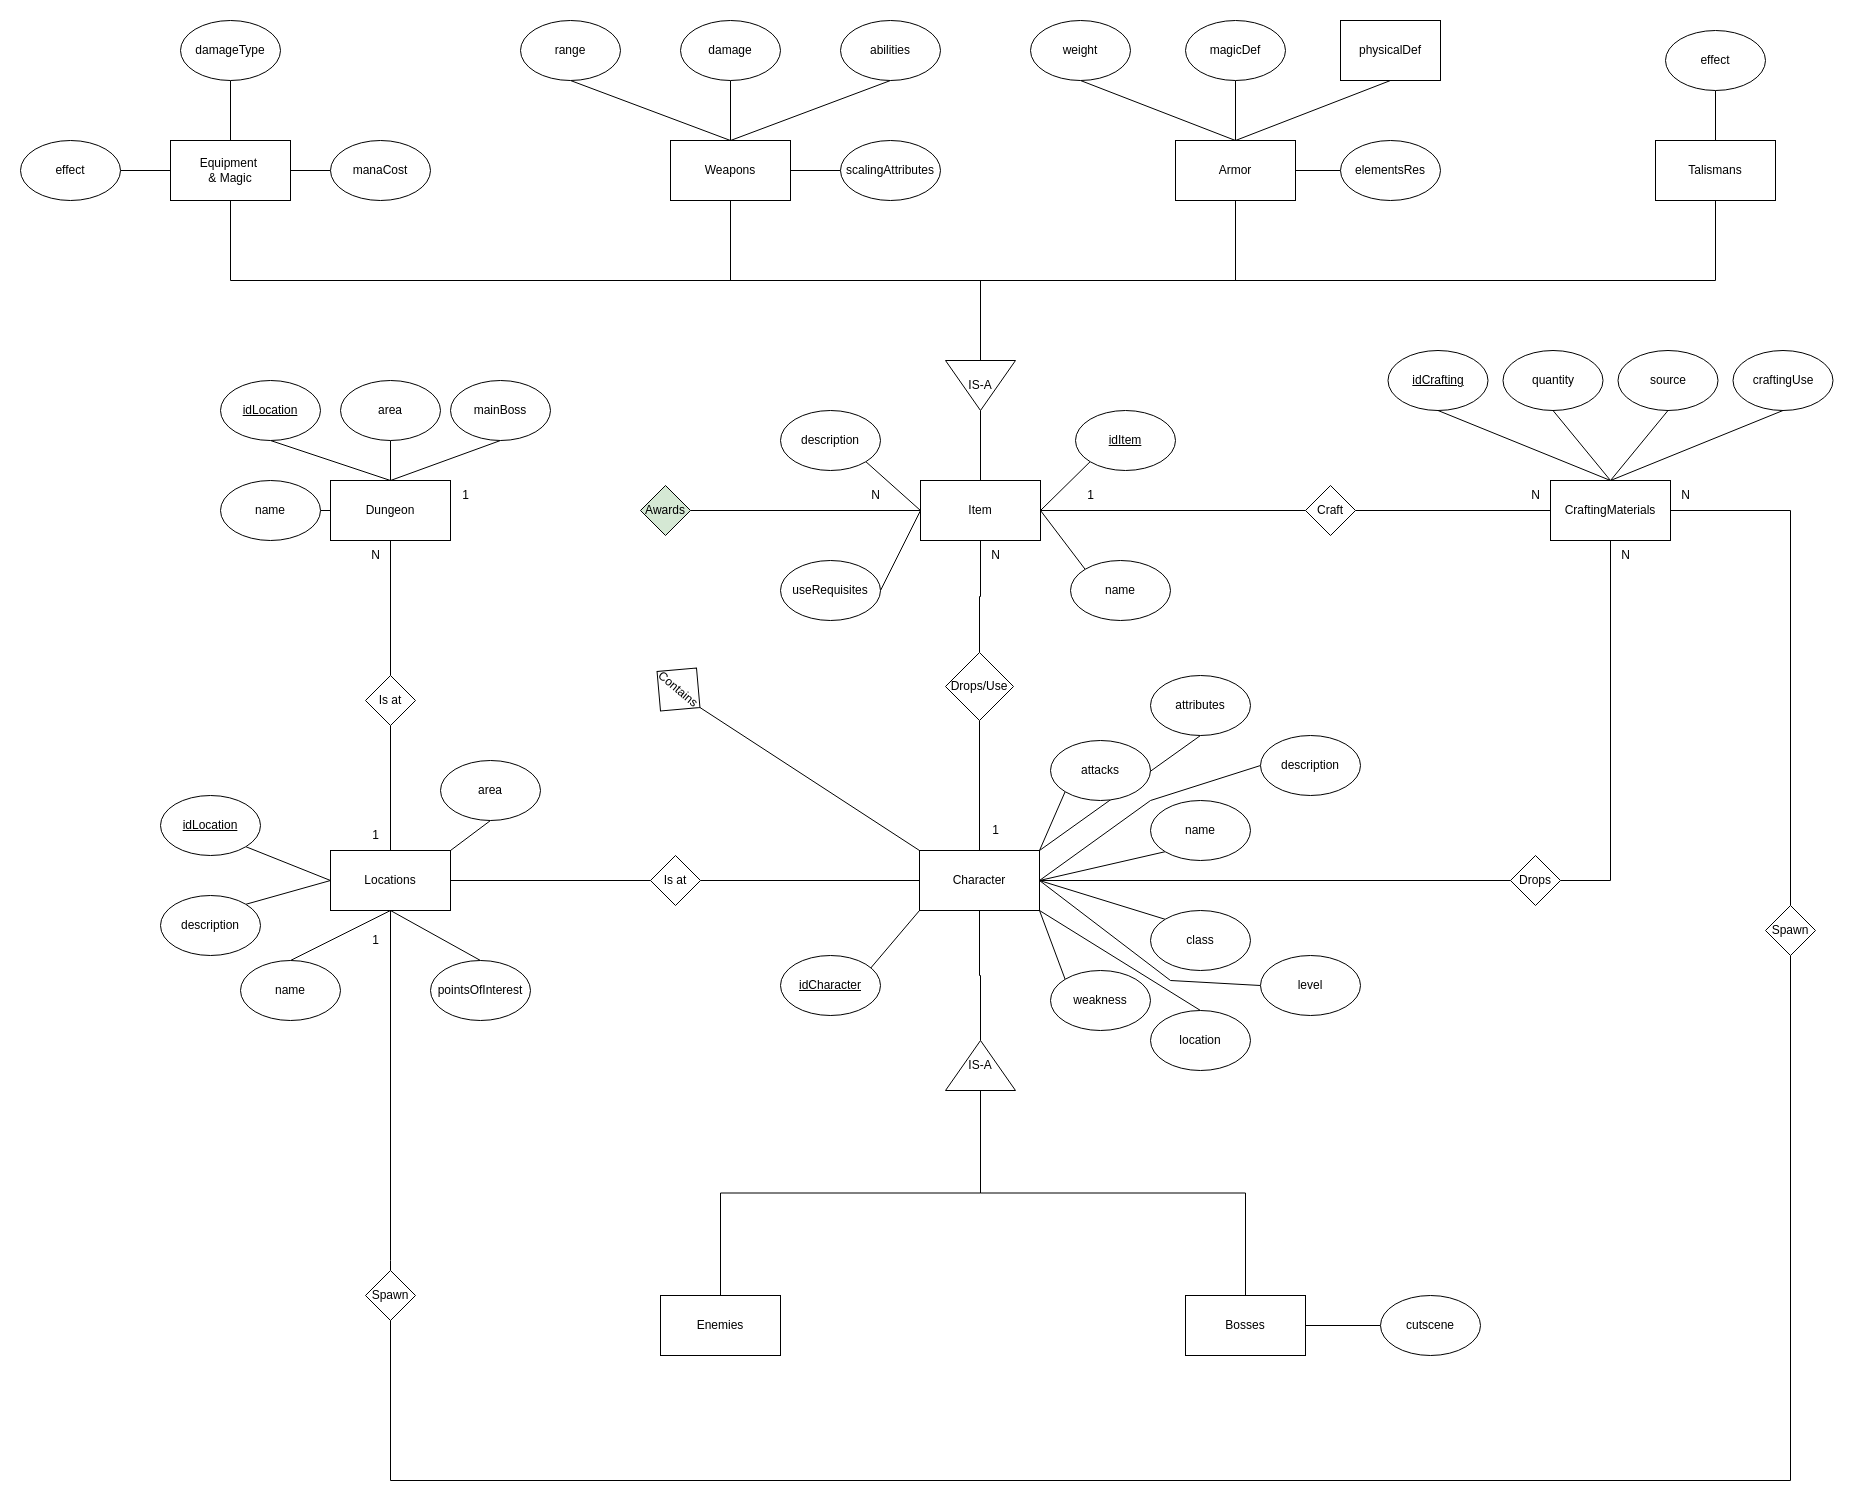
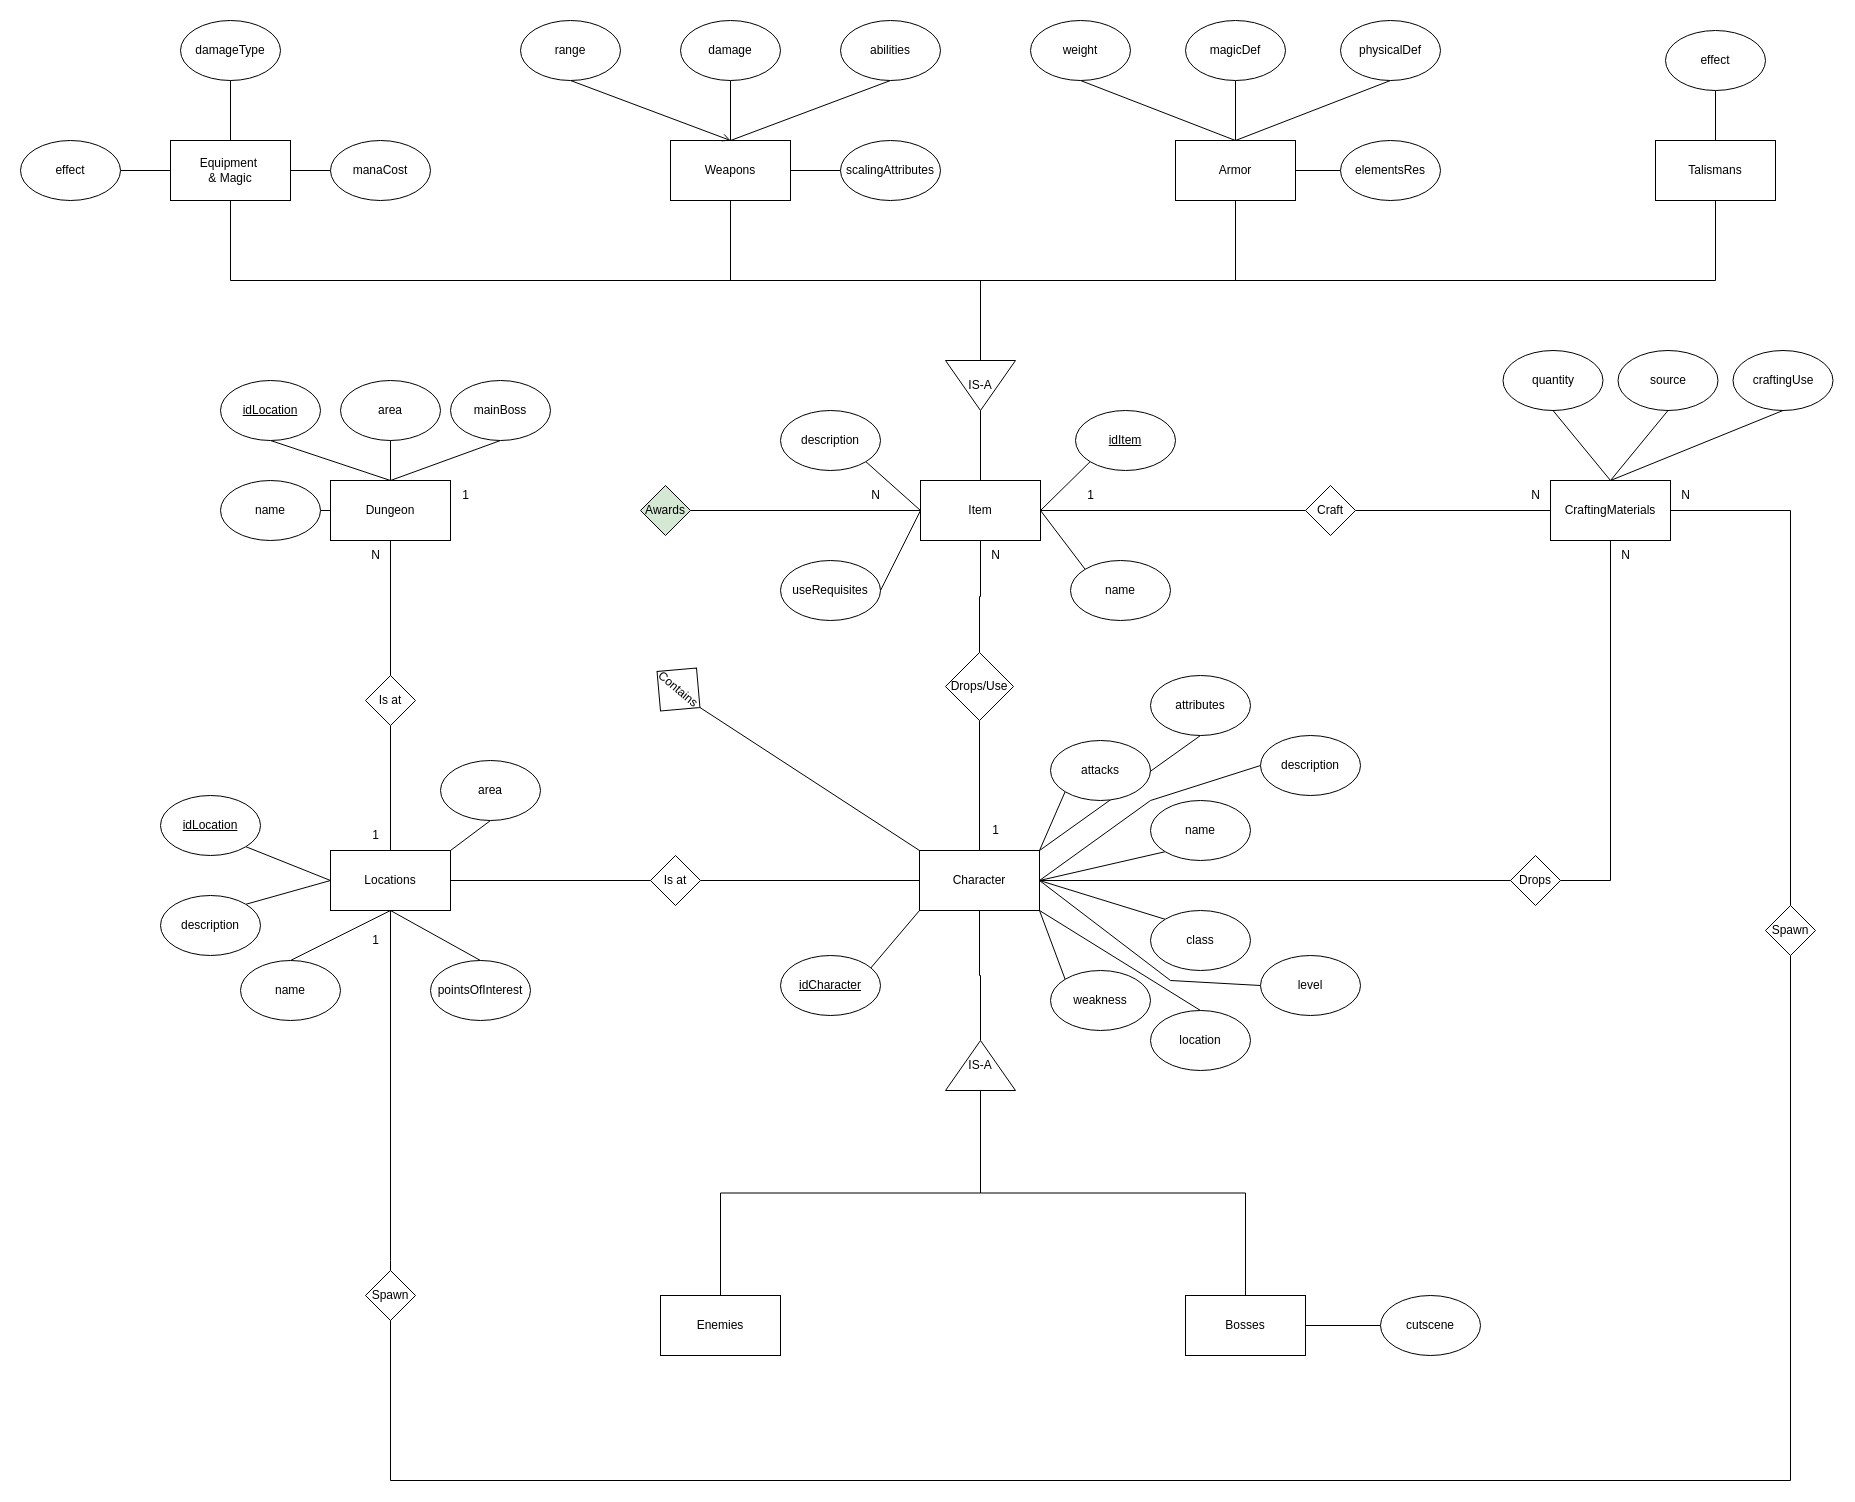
node "physicalDef": shape rectangle -> ellipse
edge "range" -- "Weapons": arrowhead none -> open
node "idCrafting": removed
edge "idCrafting" -- "CraftingMaterials": removed
